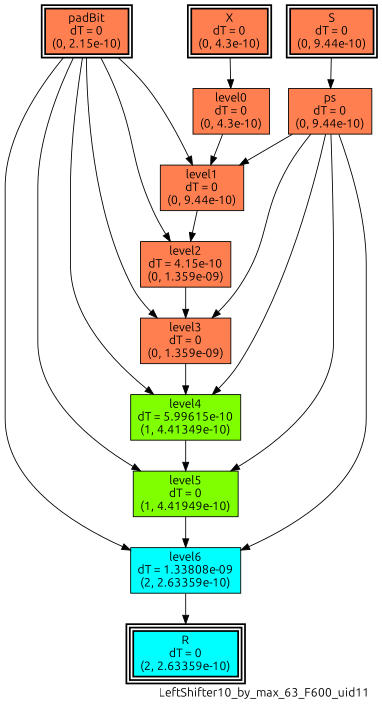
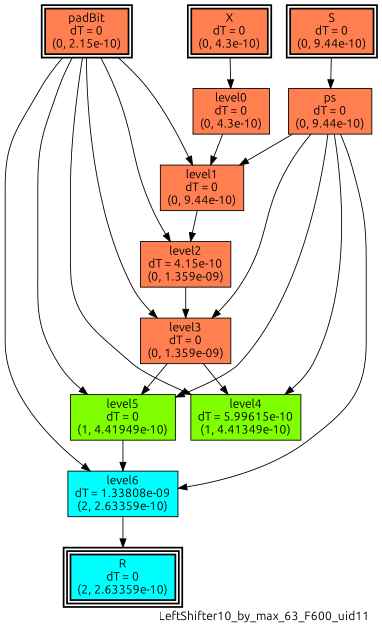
edge "level4 dT = 5.99615e-10 (1, 4.41349e-10)" -> "level5 dT = 0 (1, 4.41949e-10)": now "level3 dT = 0 (0, 1.359e-09)" -> "level5 dT = 0 (1, 4.41949e-10)"
